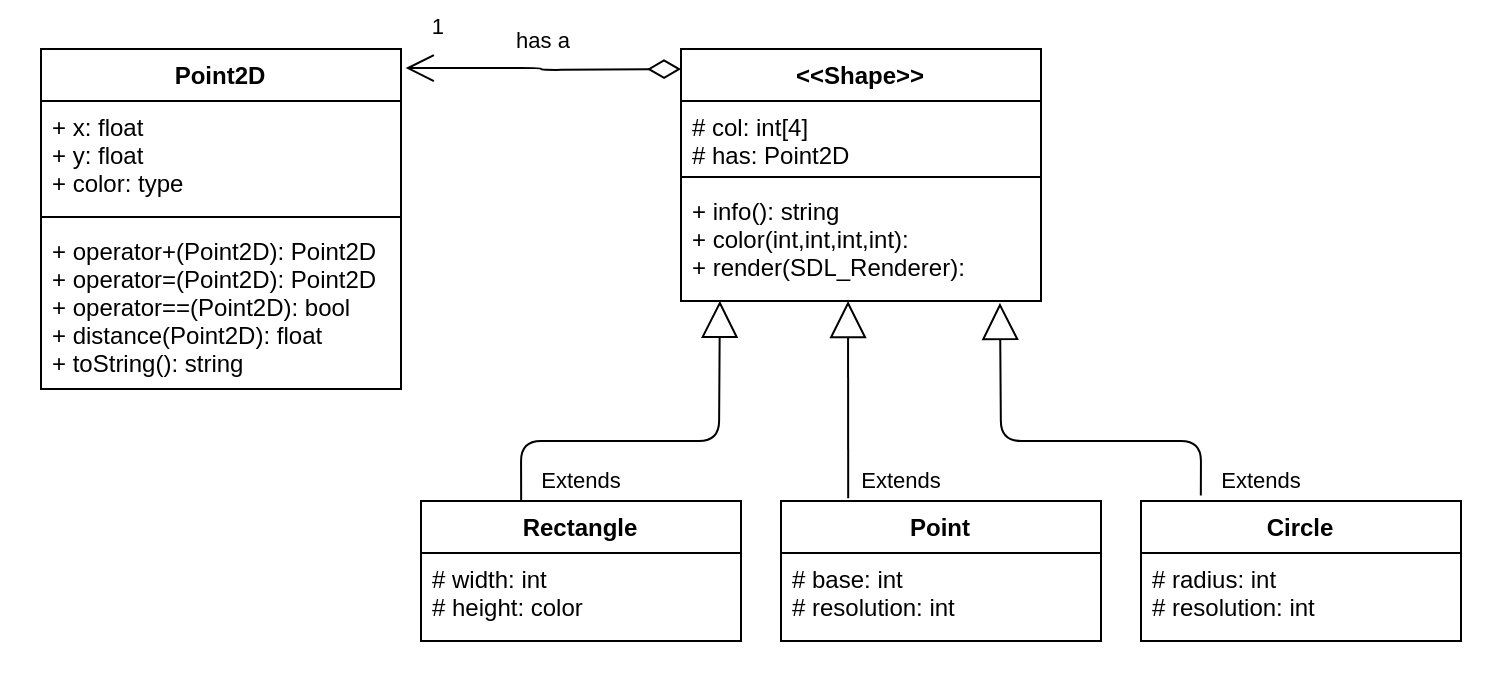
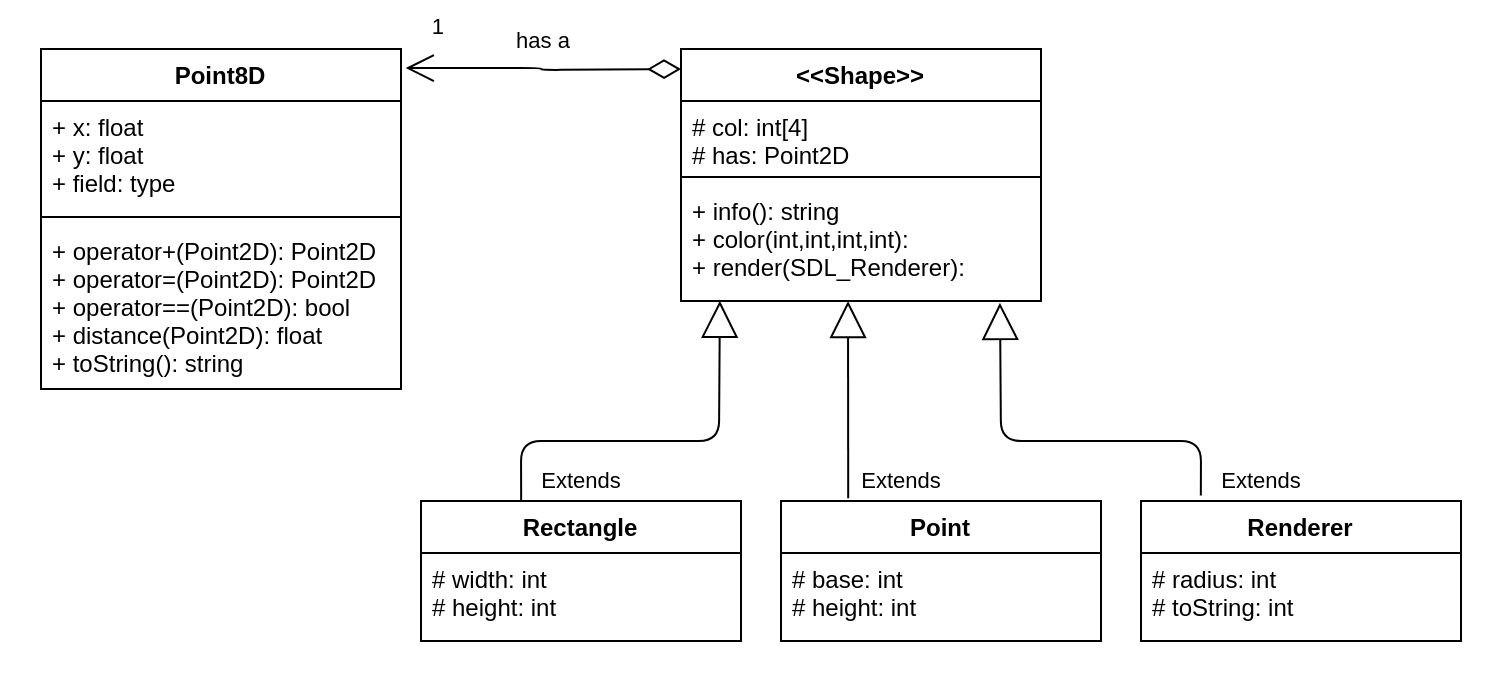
node "Point2D": label "Point2D" -> "Point8D"
node "+ x: float + y: float + color: type": label "+ x: float + y: float + color: type" -> "+ x: float + y: float + field: type"
node "Circle": label "Circle" -> "Renderer"
node "# width: int # height: color": label "# width: int # height: color" -> "# width: int # height: int"
node "# base: int # resolution: int": label "# base: int # resolution: int" -> "# base: int # height: int"
node "# radius: int # resolution: int": label "# radius: int # resolution: int" -> "# radius: int # toString: int"
